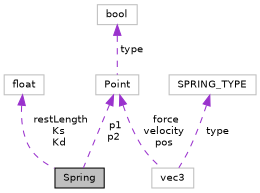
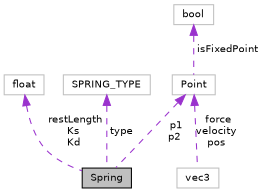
edge "Point" -> "bool": label " type" -> " isFixedPoint"
edge "vec3" -> "SPRING_TYPE": now "Spring" -> "SPRING_TYPE"
